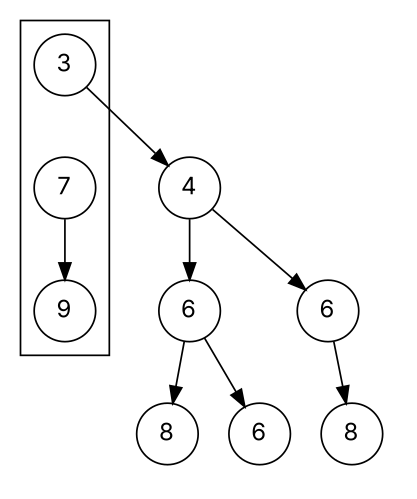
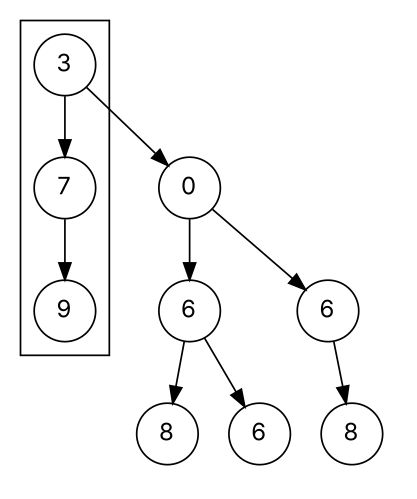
edge "3" -> "7": added
node "4": label "4" -> "0"
